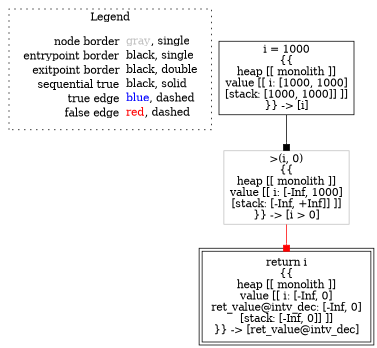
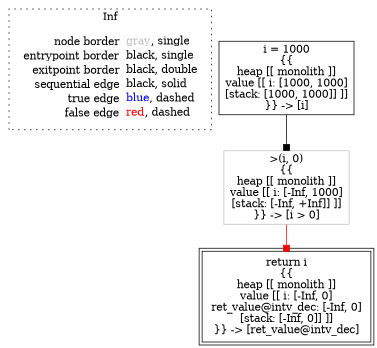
cluster "Legend": label "Legend" -> "Inf"
node "node border": text "sequential true" -> "sequential edge"
